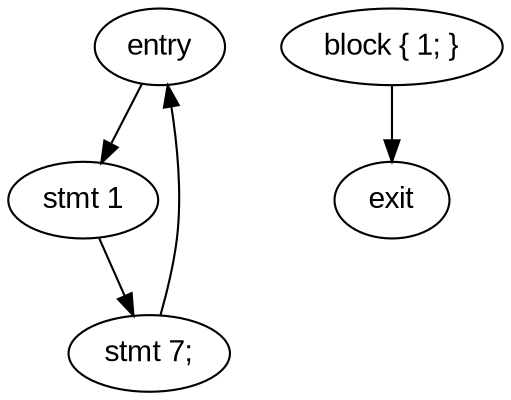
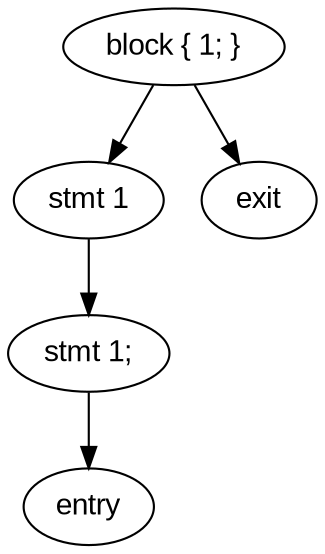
edge "entry" -> "stmt 1": now "block { 1; }" -> "stmt 1"
node "stmt 7;": label "stmt 7;" -> "stmt 1;"
